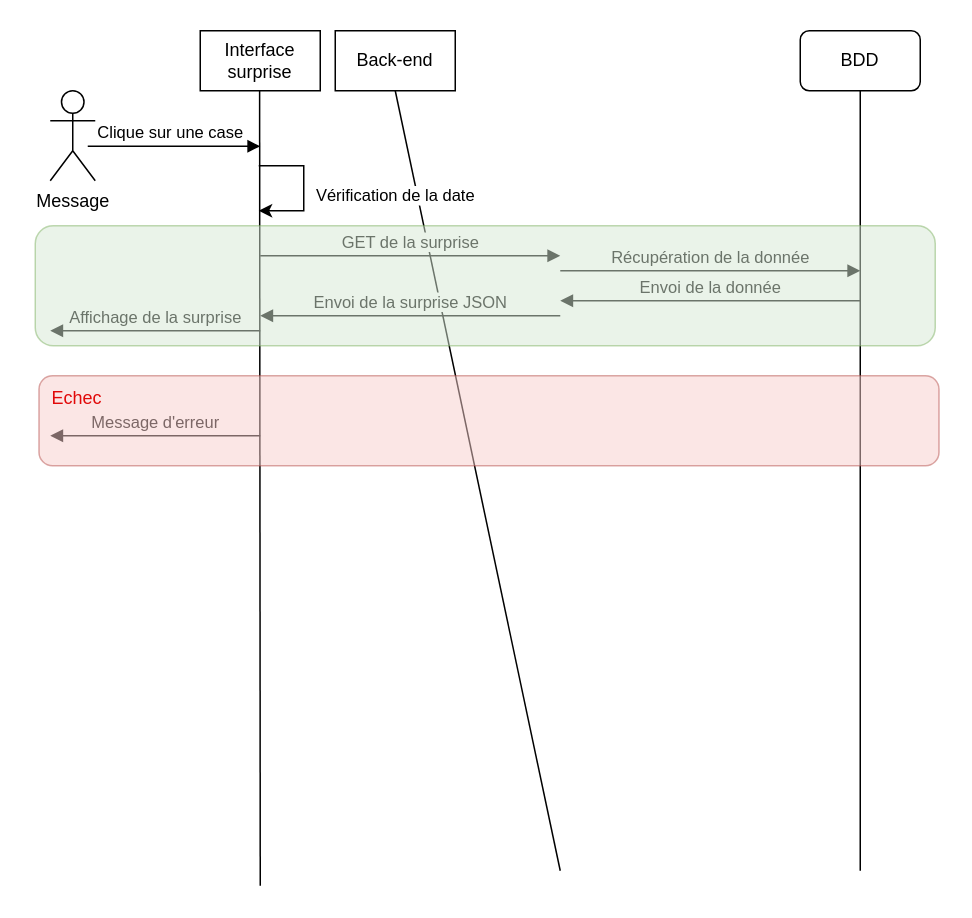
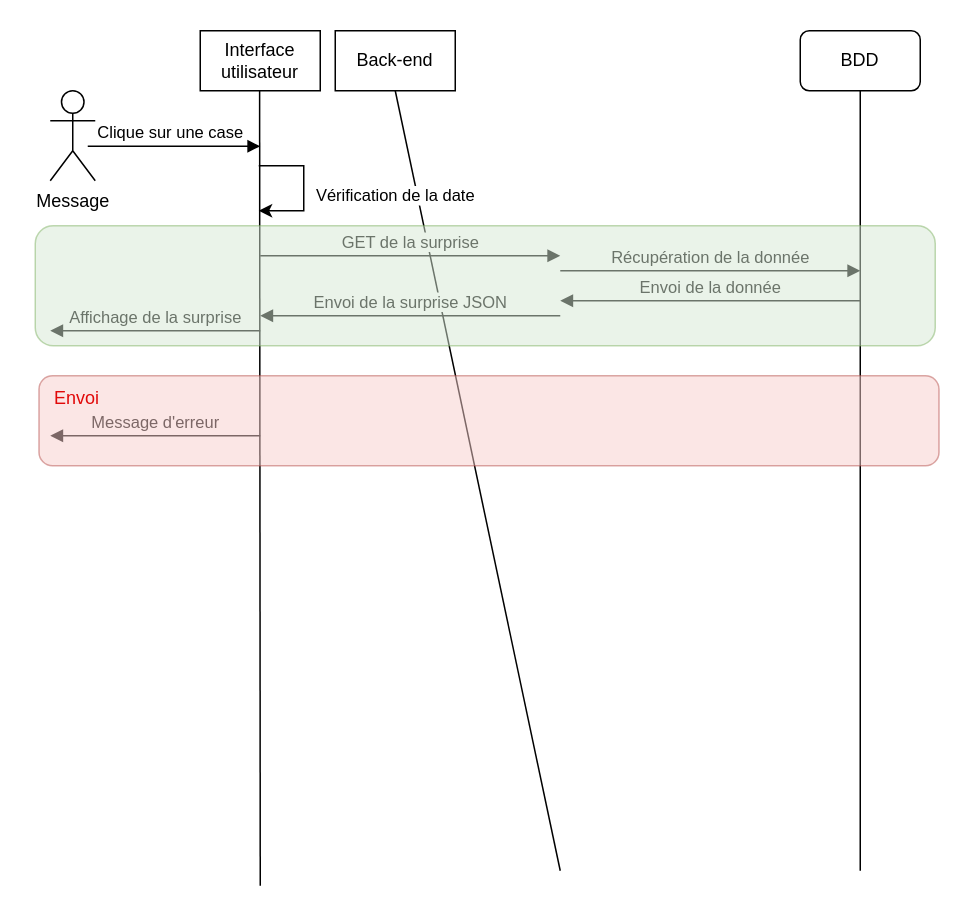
node "Interface surprise": label "Interface surprise" -> "Interface utilisateur"
node "Echec": label "Echec" -> "Envoi"
